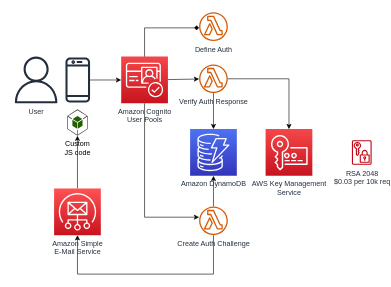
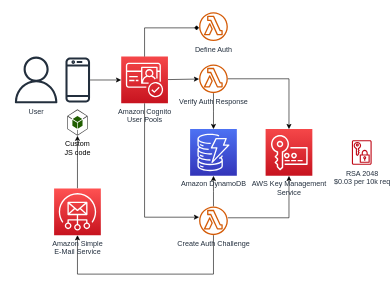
edge "Create Auth Challenge" -> "AWS Key Management Service": added
